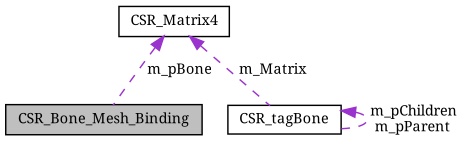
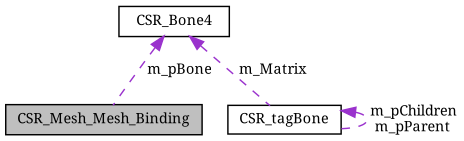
node "CSR_Matrix4": label "CSR_Matrix4" -> "CSR_Bone4"
node "CSR_Bone_Mesh_Binding": label "CSR_Bone_Mesh_Binding" -> "CSR_Mesh_Mesh_Binding"
